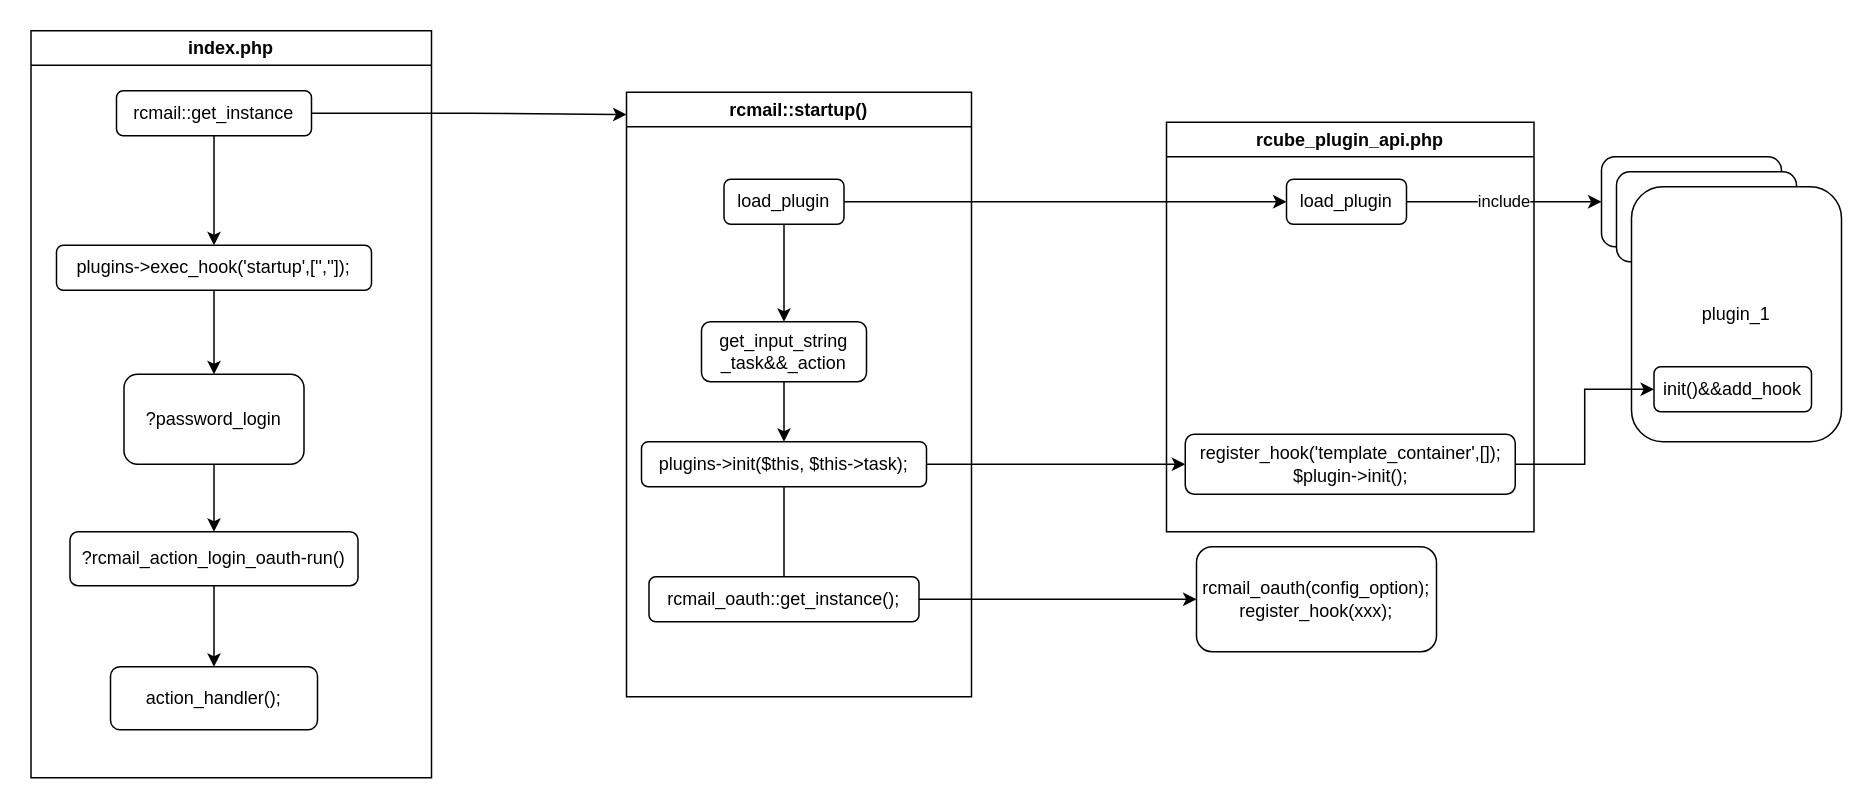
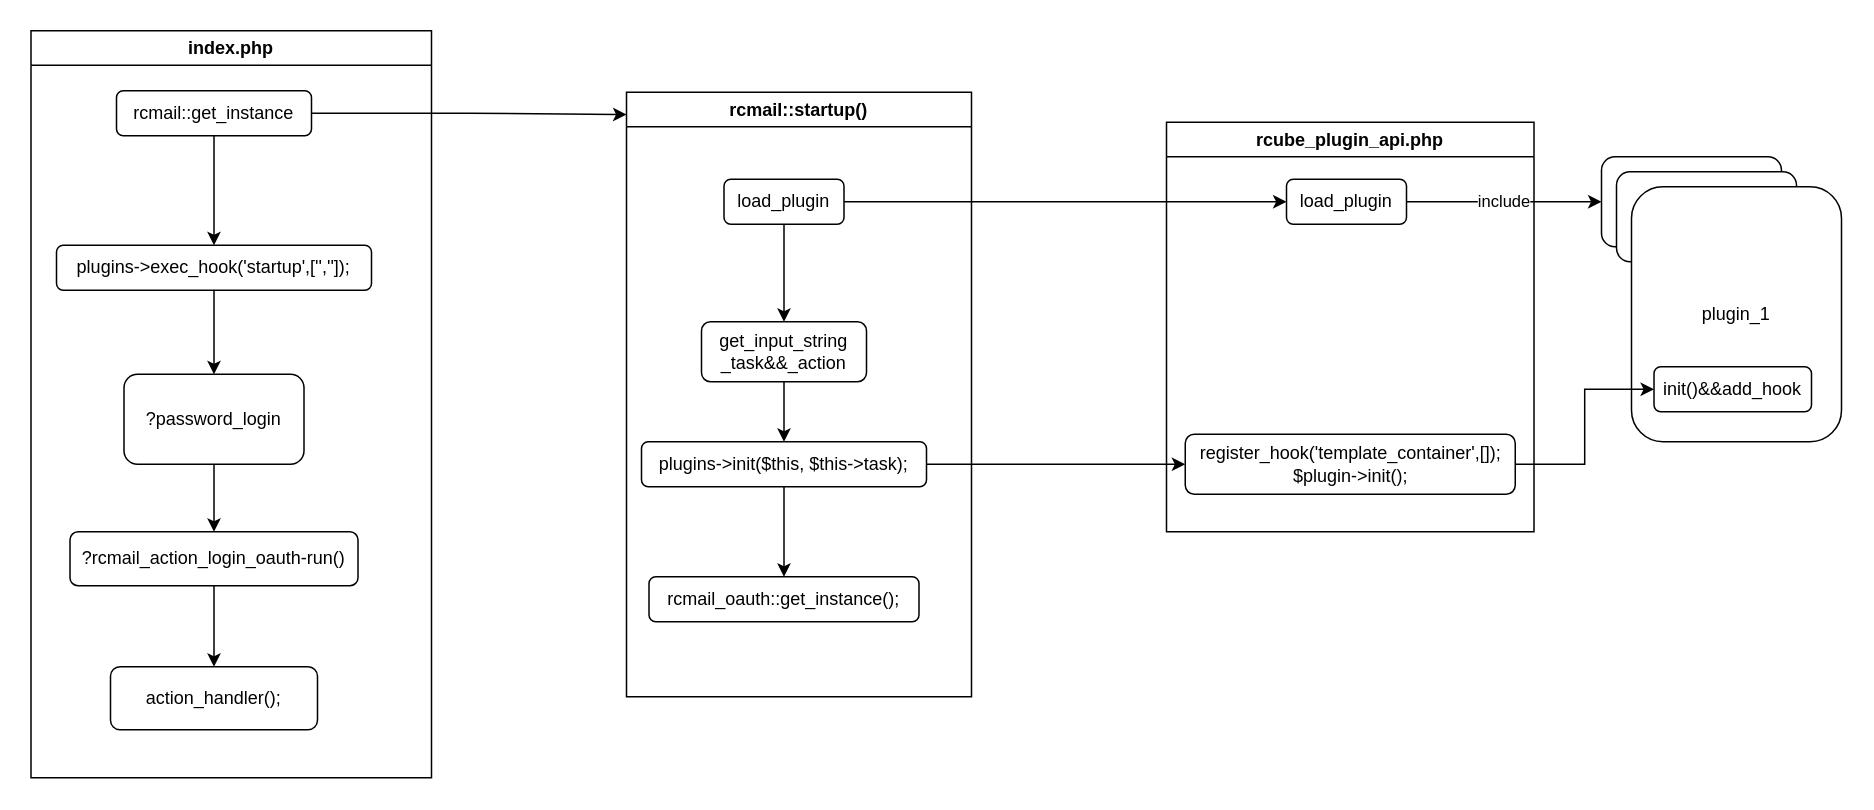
edge "plugins->init($this, $this->task);" -- "rcmail_oauth::get_instance();": arrowhead none -> classic
edge "rcmail_oauth::get_instance();" -> "rcmail_oauth(config_option); register_hook(xxx);": removed
node "rcmail_oauth(config_option); register_hook(xxx);": removed
